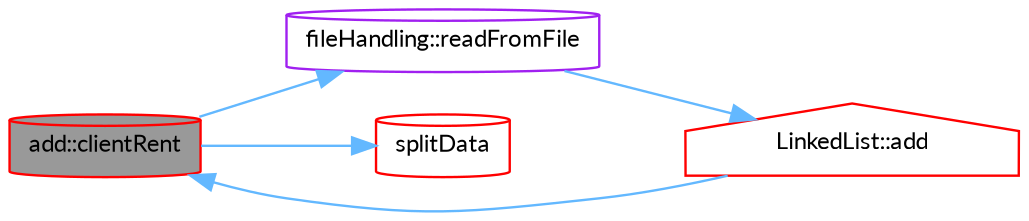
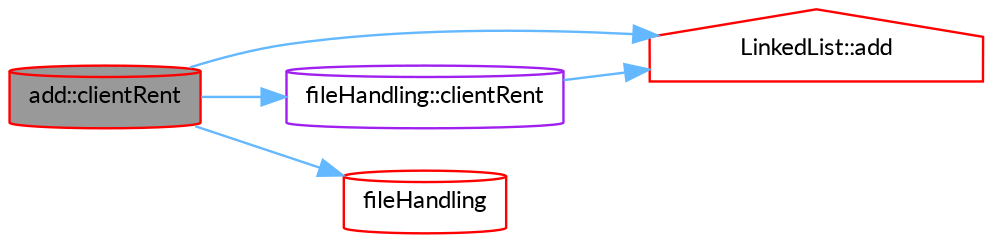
node "fileHandling::readFromFile": label "fileHandling::readFromFile" -> "fileHandling::clientRent"
node "splitData": label "splitData" -> "fileHandling"
edge "LinkedList::add" -> "add::clientRent": reversed
